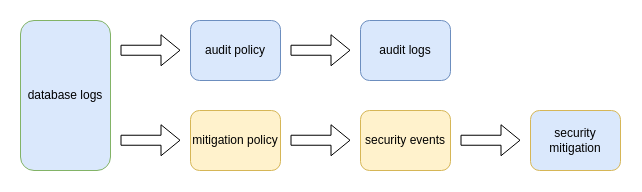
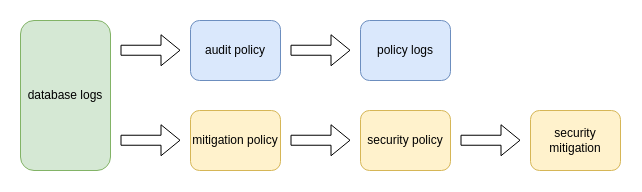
node "audit logs": label "audit logs" -> "policy logs"
node "database logs": fillcolor #dae8fc -> #d5e8d4
node "security events": label "security events" -> "security policy"
node "security mitigation": fillcolor #dae8fc -> #fff2cc
